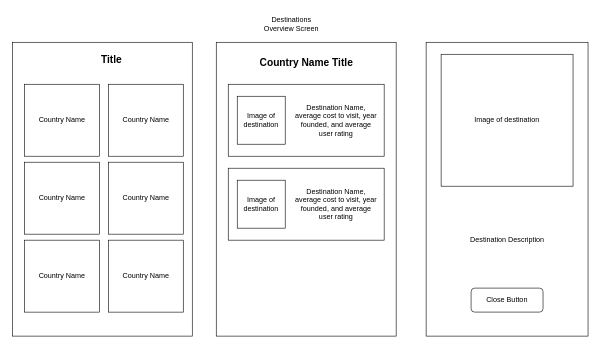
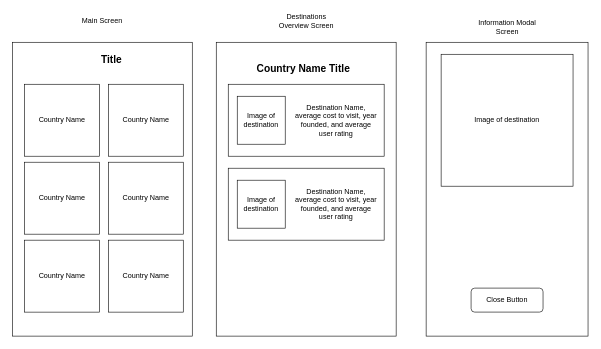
node "Main Screen": added
node "Destinations Overview Screen": moved (291, 24) -> (306, 21)
node "Information Modal Screen": added
node "Country Name Title": moved (306, 63) -> (303, 69)
node "Destination Description": removed
